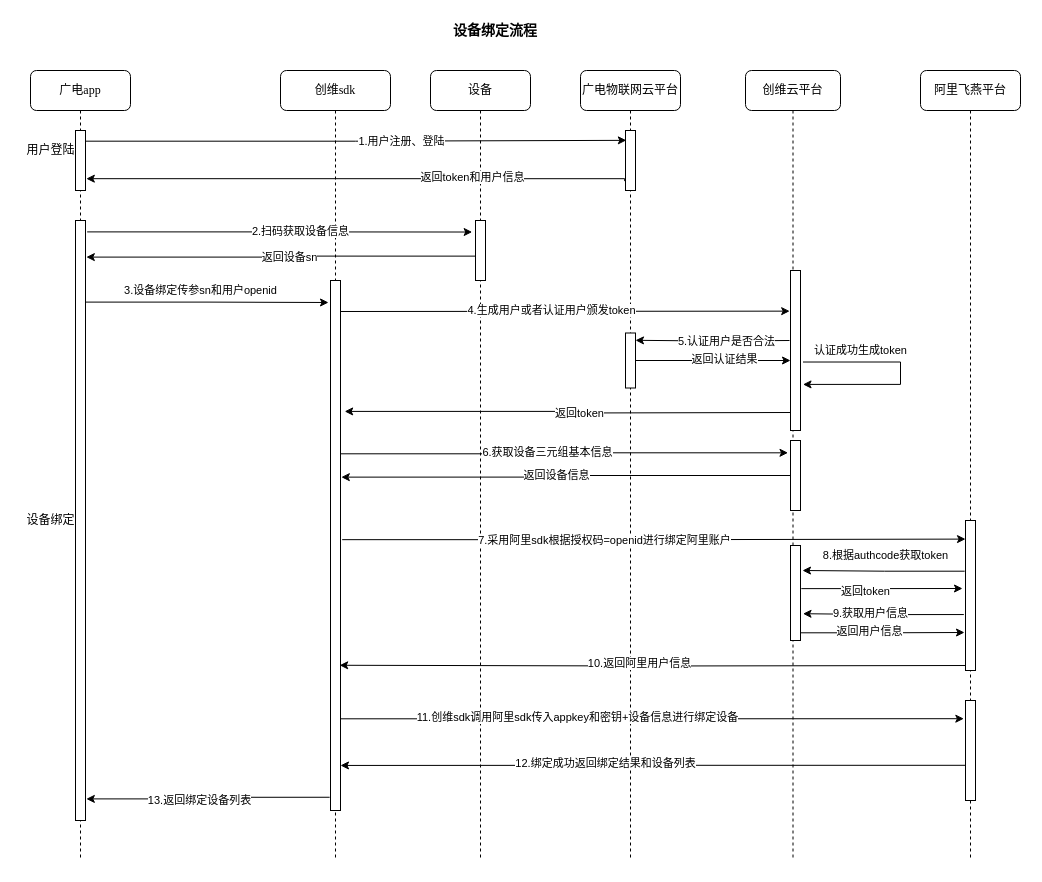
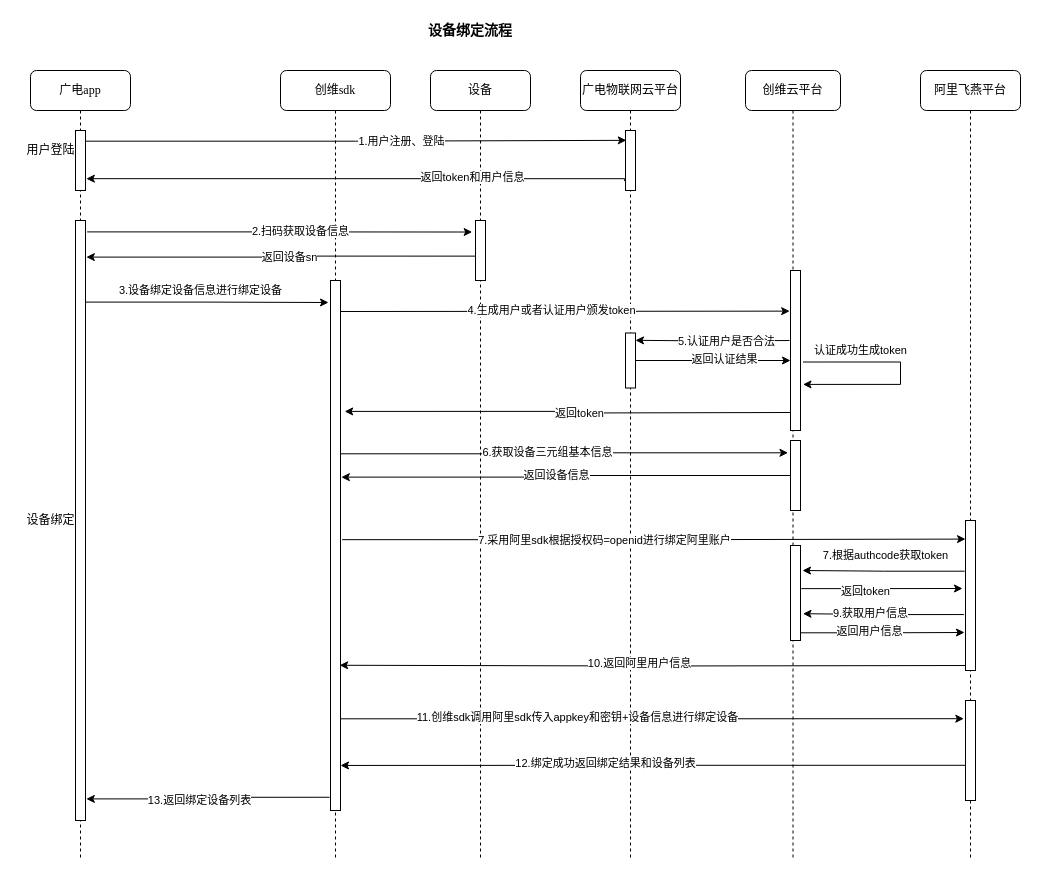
node "设备绑定流程": moved (496, 31) -> (471, 31)
node "3.设备绑定传参sn和用户openid": label "3.设备绑定传参sn和用户openid" -> "3.设备绑定设备信息进行绑定设备"
node "8.根据authcode获取token": label "8.根据authcode获取token" -> "7.根据authcode获取token"
